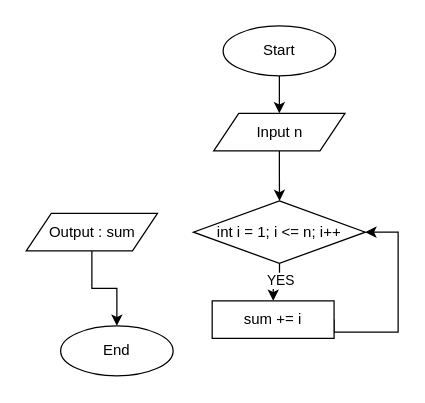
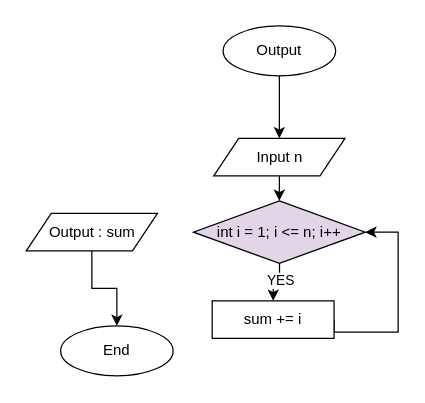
node "Start": label "Start" -> "Output"
node "Input n": moved (279, 132) -> (279, 157)
node "int i = 1; i <= n; i++": fillcolor #ffffff -> #e1d5e7
